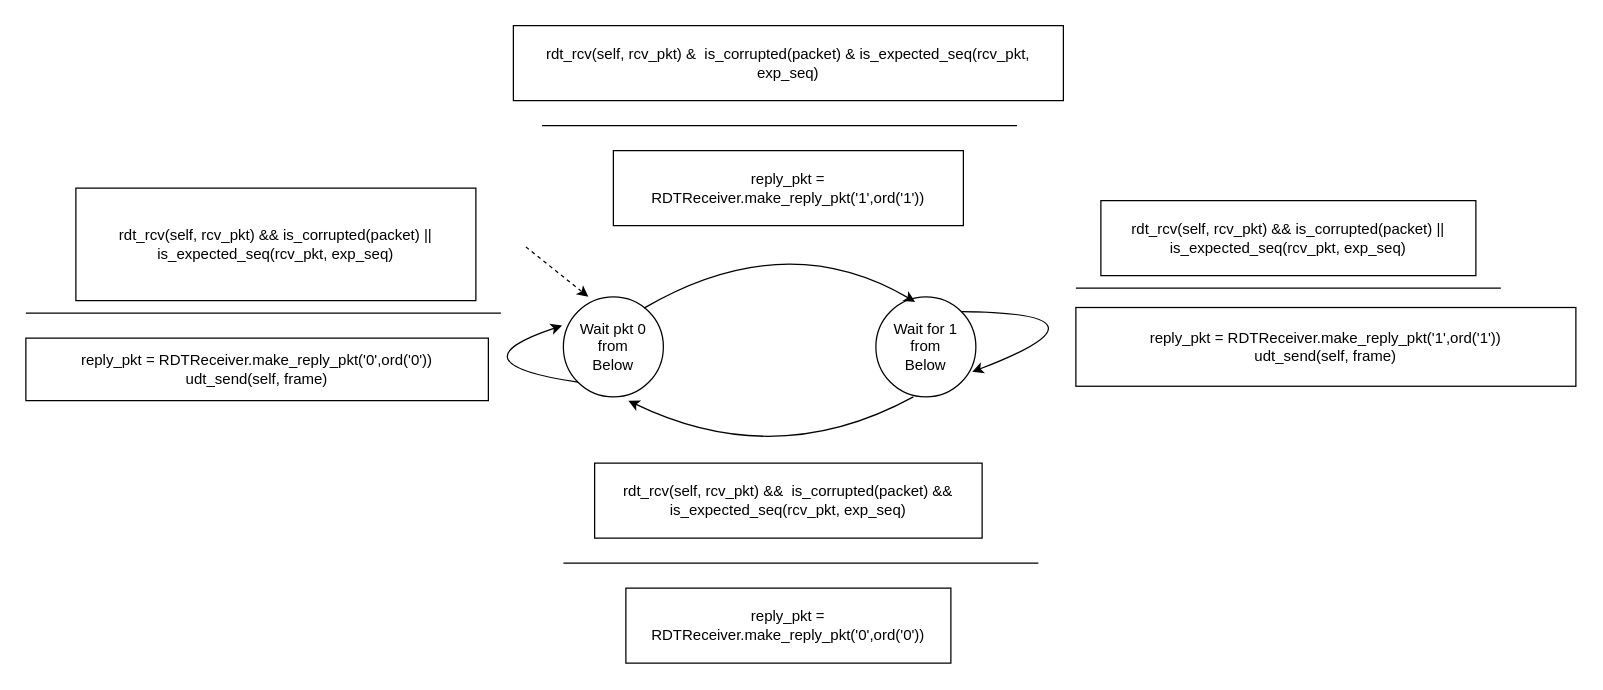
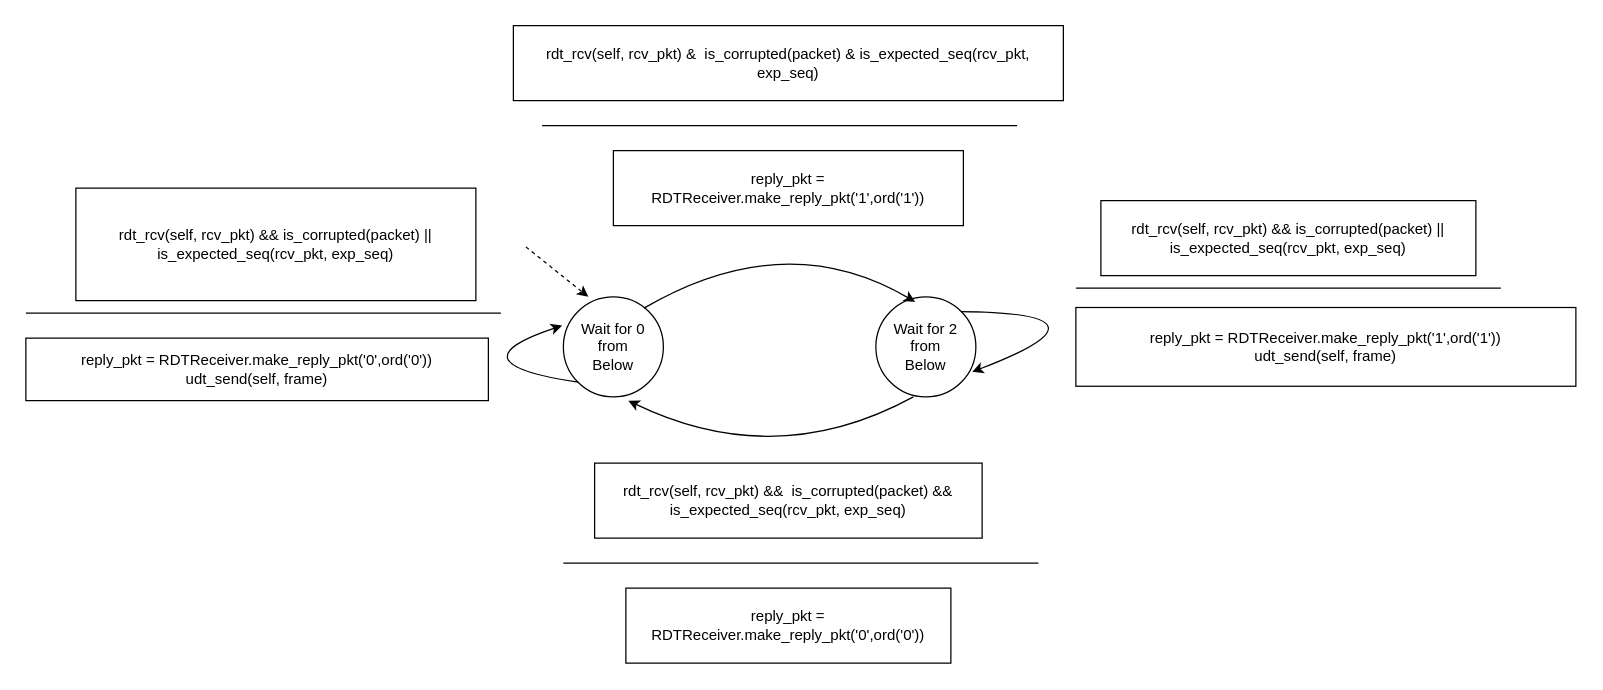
node "Wait pkt 0 from Below": label "Wait pkt 0 from Below" -> "Wait for 0 from Below"
node "Wait for 1 from Below": label "Wait for 1 from Below" -> "Wait for 2 from Below"
